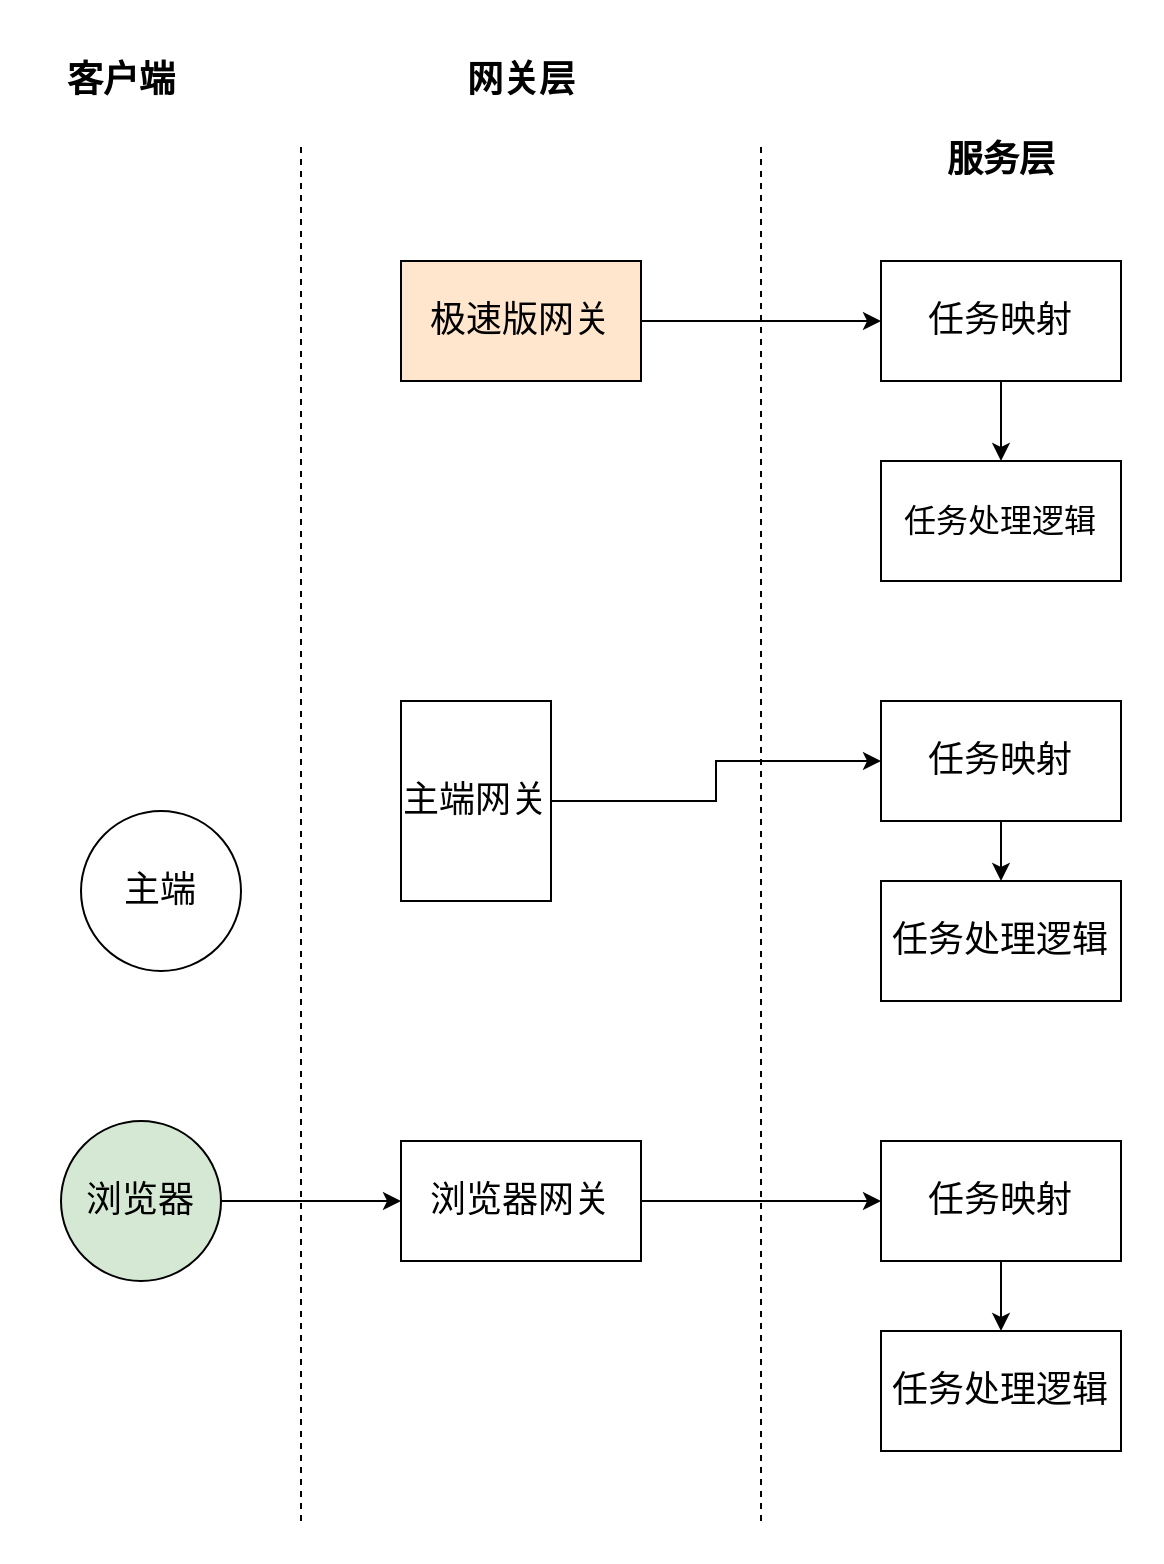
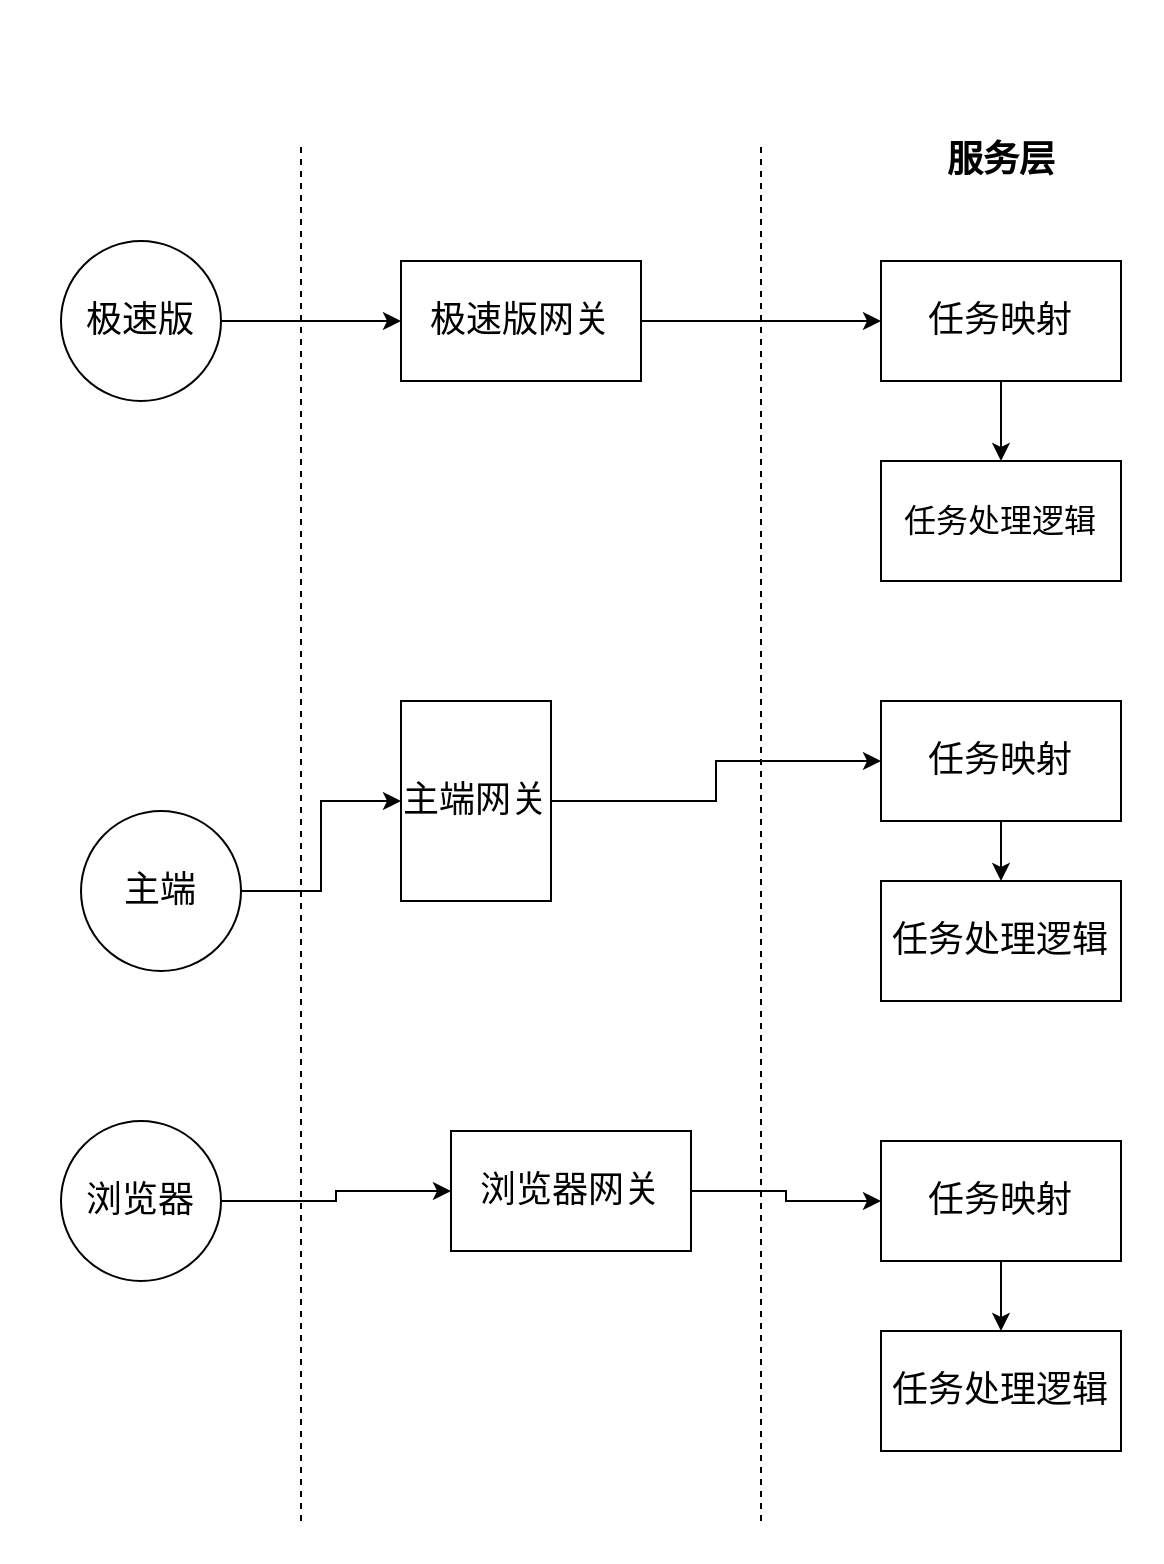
node "客户端": removed
node "网关层": removed
node "极速版": added
edge "极速版" -> "极速版网关": added
node "极速版网关": fillcolor #ffe6cc -> #ffffff
edge "主端" -> "主端网关": added
node "浏览器": fillcolor #d5e8d4 -> #ffffff
node "浏览器网关": moved (521, 1201) -> (571, 1191)
